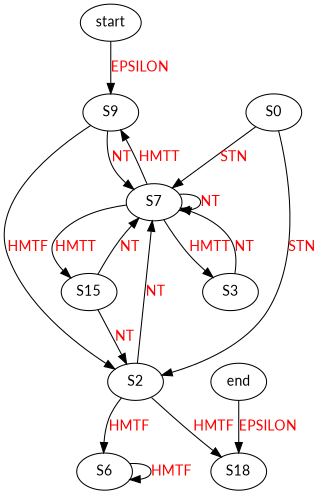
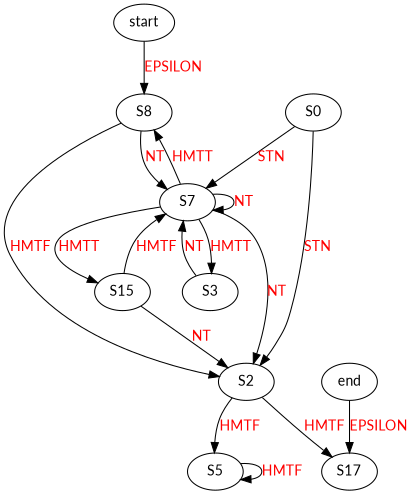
node "S9": label "S9" -> "S8"
edge "S15" -> "S7": label "NT" -> "HMTF"
edge "S2" -> "S7": reversed
node "S6": label "S6" -> "S5"
node "S18": label "S18" -> "S17"
